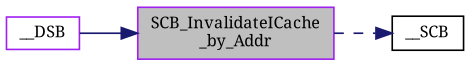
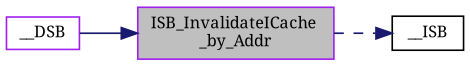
node "SCB_InvalidateICache _by_Addr": label "SCB_InvalidateICache _by_Addr" -> "ISB_InvalidateICache _by_Addr"
node "__SCB": label "__SCB" -> "__ISB"
